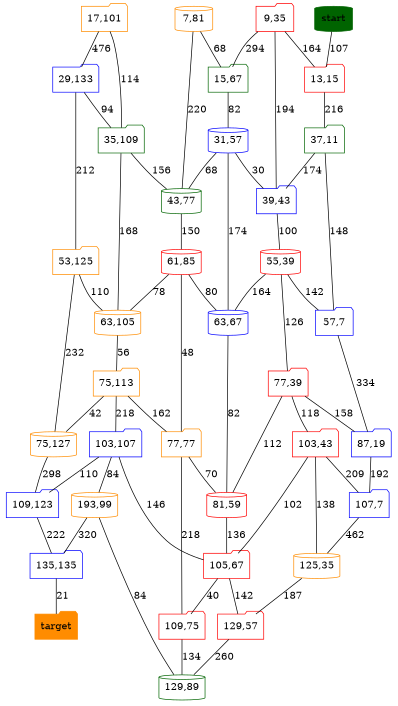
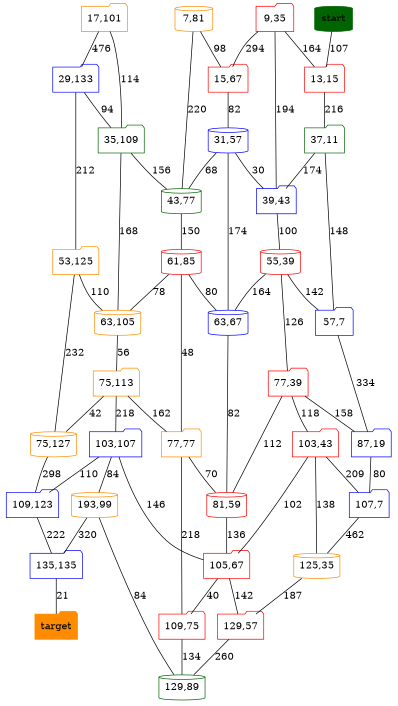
edge "7,81" -- "15,67": label "68" -> "98"
node "15,67": color darkgreen -> red
edge "87,19" -- "107,7": label "192" -> "80"
